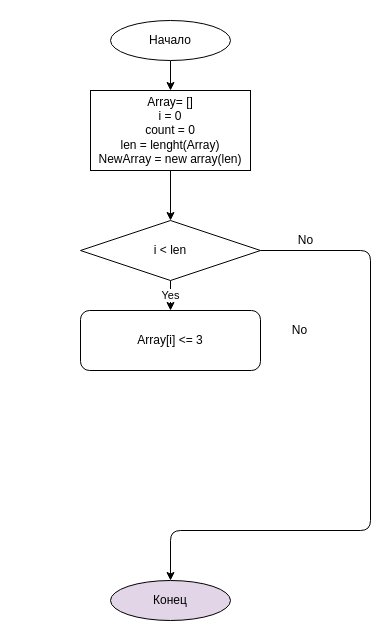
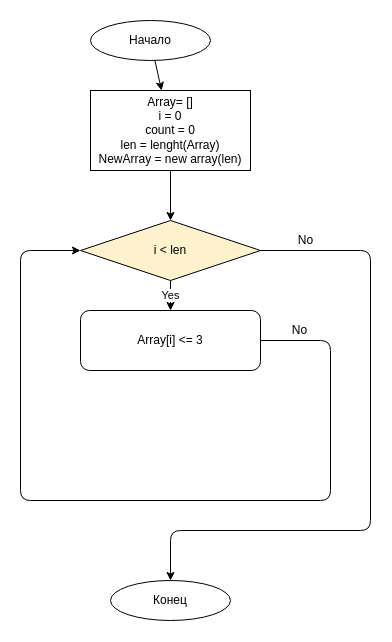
node "Начало": moved (171, 41) -> (151, 41)
node "i < len": fillcolor #ffffff -> #fff2cc
edge "Array[i] <= 3" -> "i < len": added
node "Конец": fillcolor #e1d5e7 -> #ffffff
